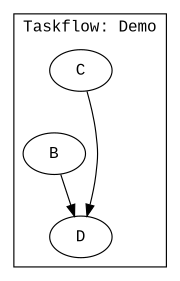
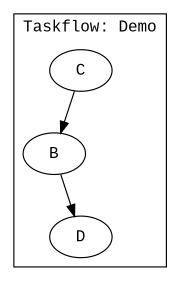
edge "C" -> "D": now "C" -> "B"
